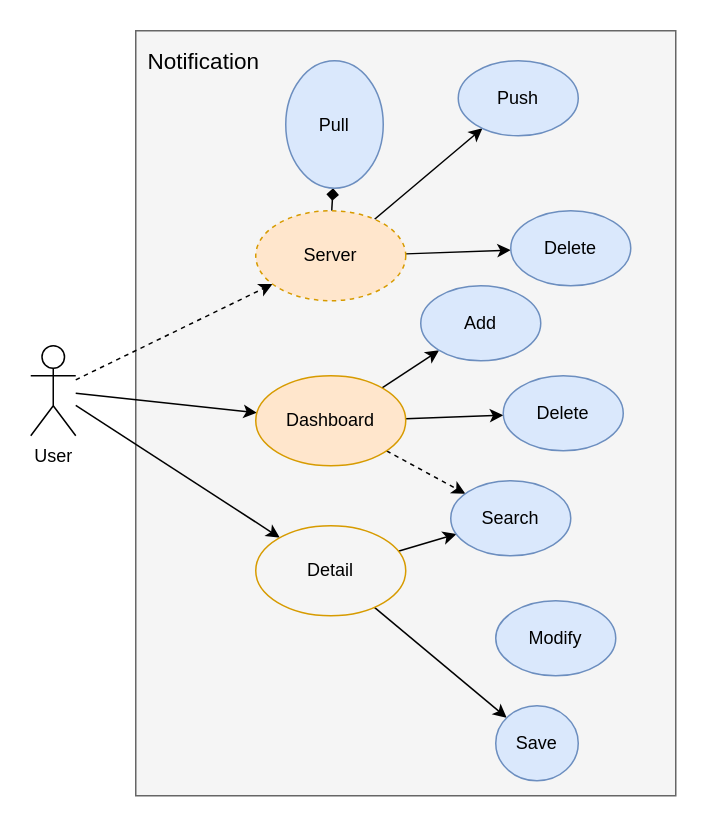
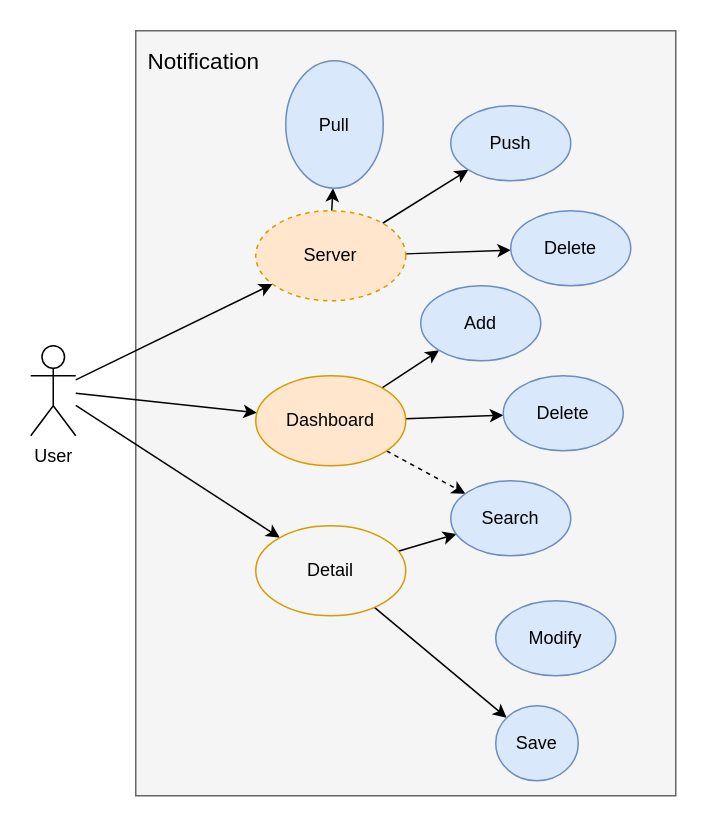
node "Push": moved (518, 98) -> (511, 143)
edge "Server" -> "Pull": arrowhead diamond -> classic
edge "User" -> "Server": style dashed -> solid
